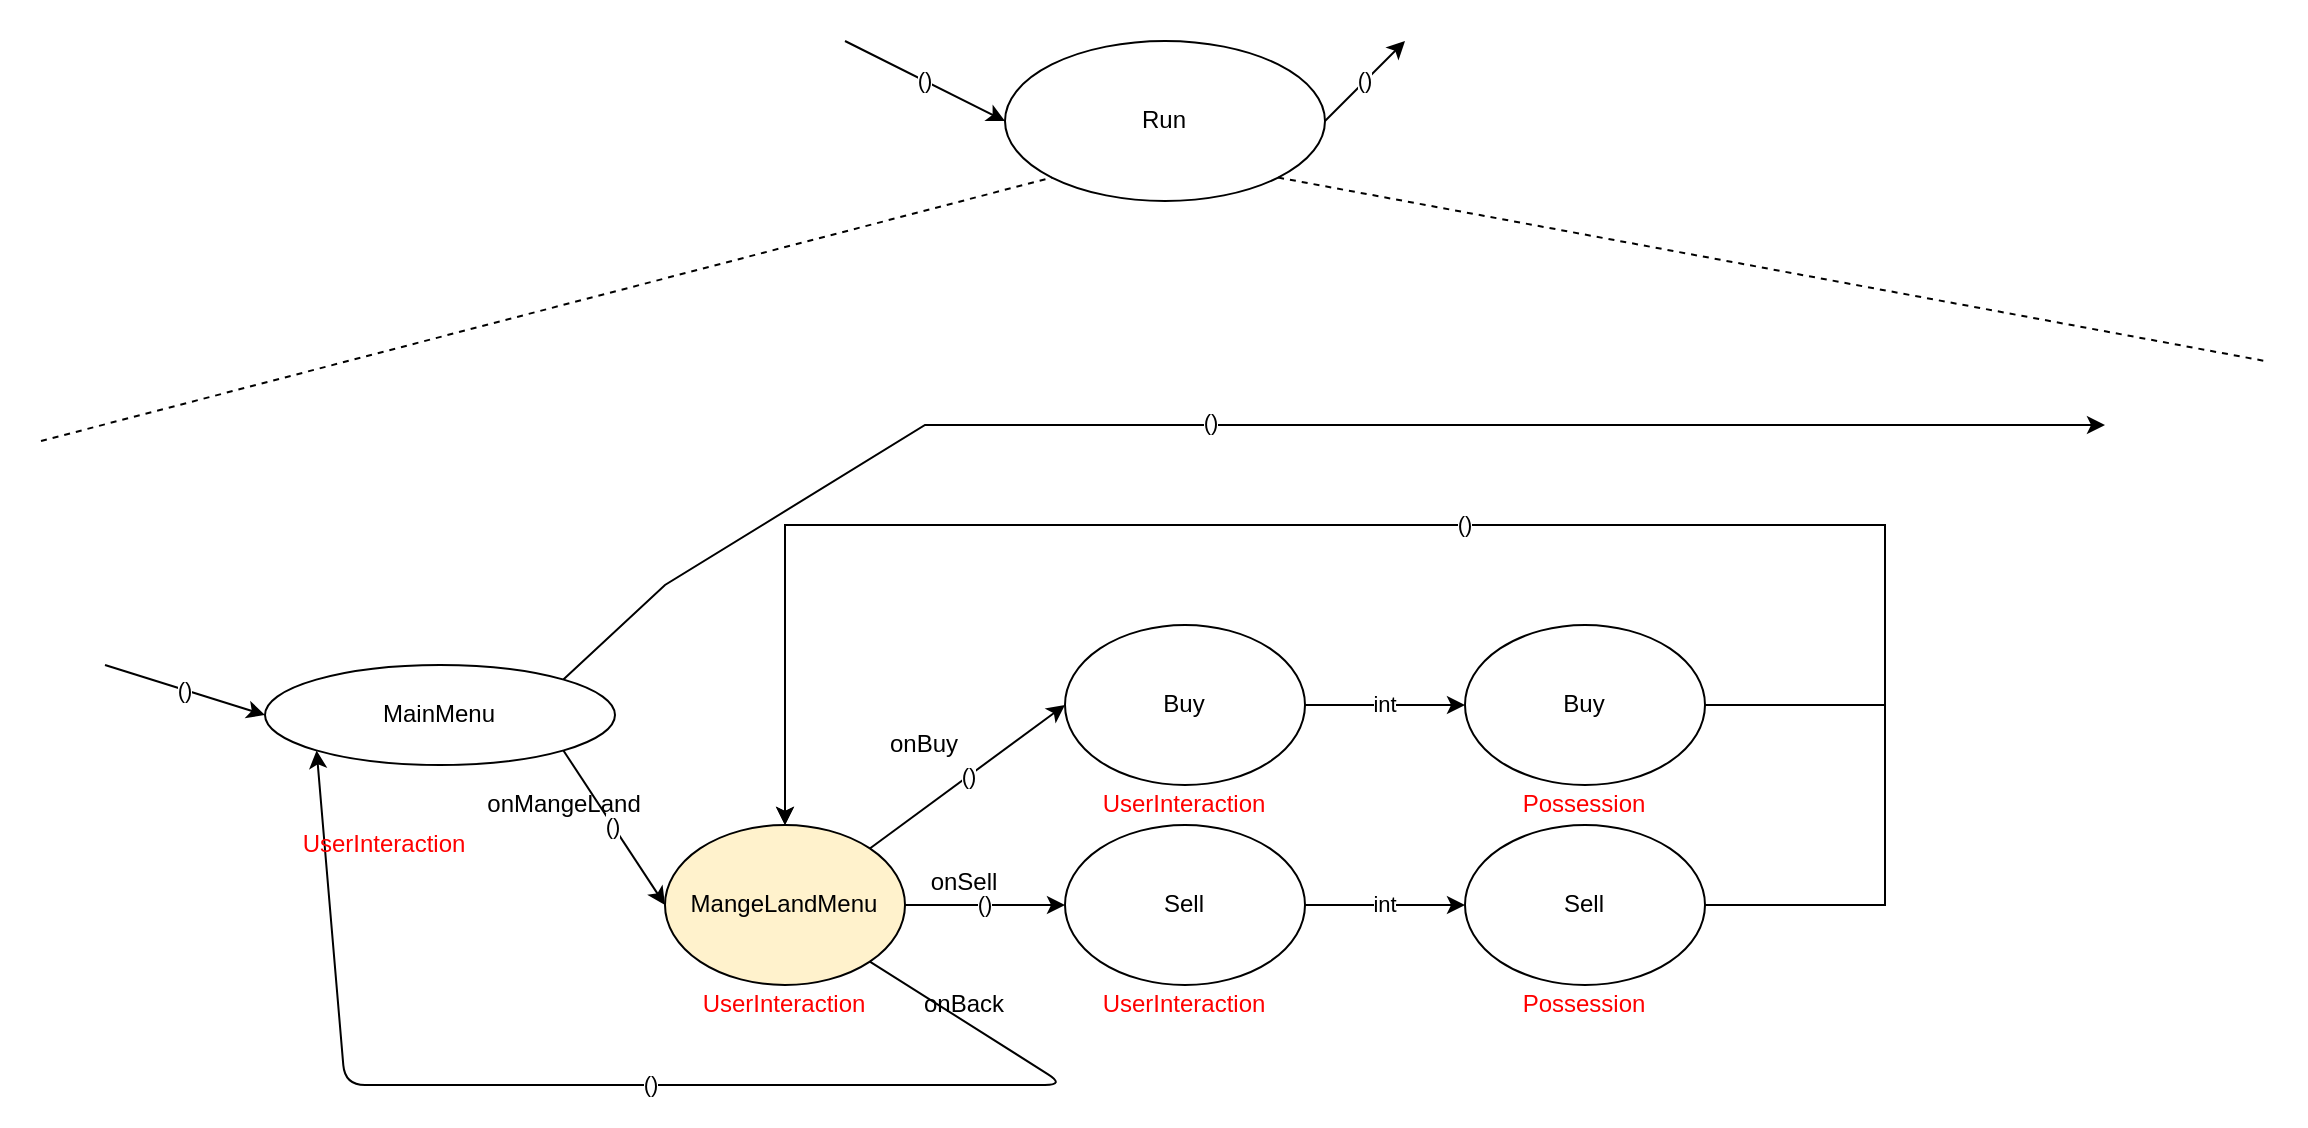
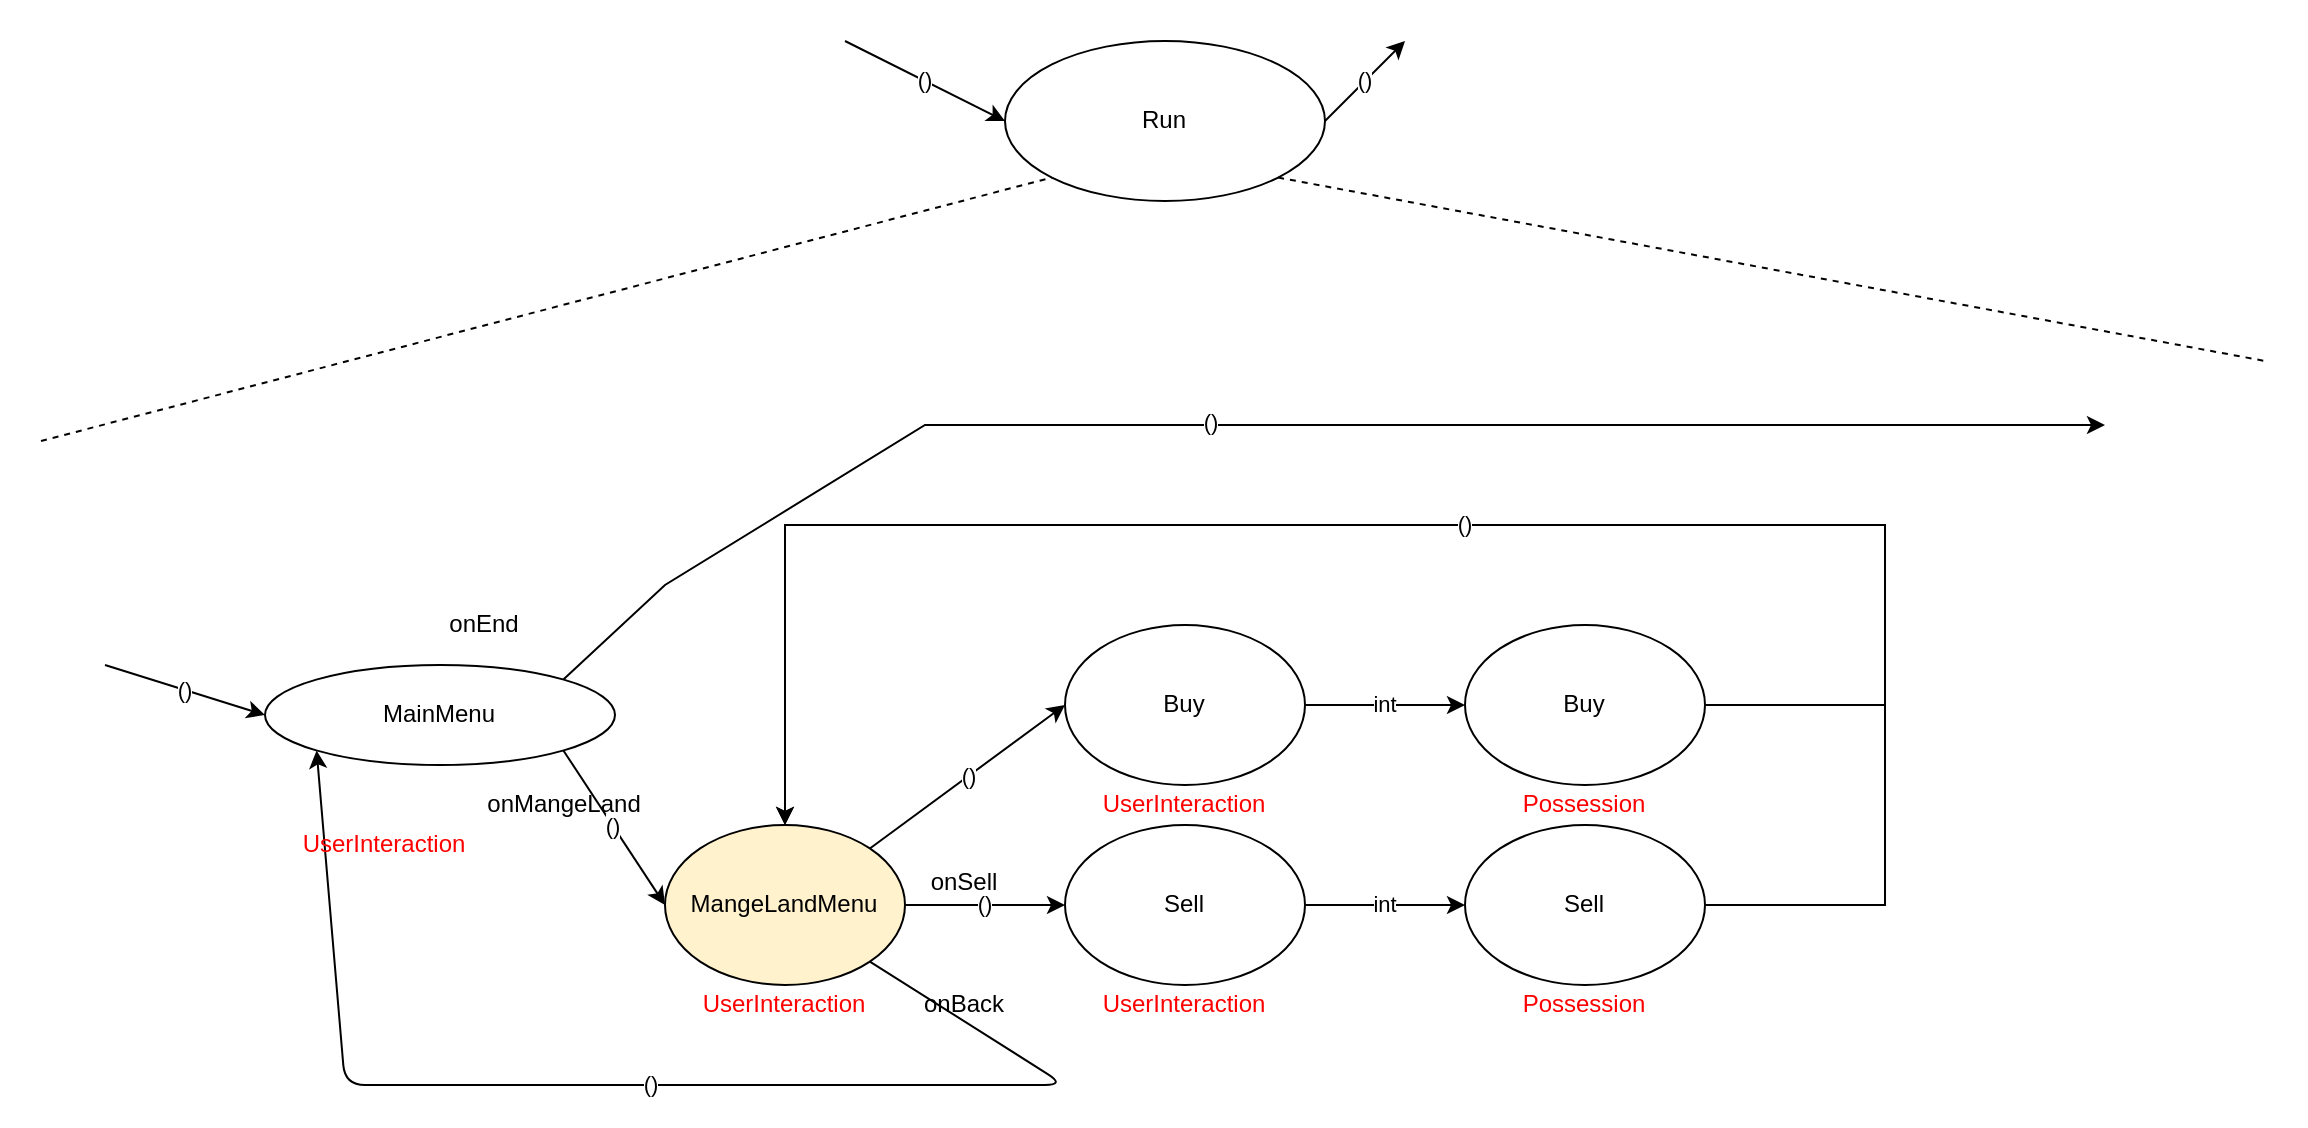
node "onEnd": added
node "onBuy": removed
